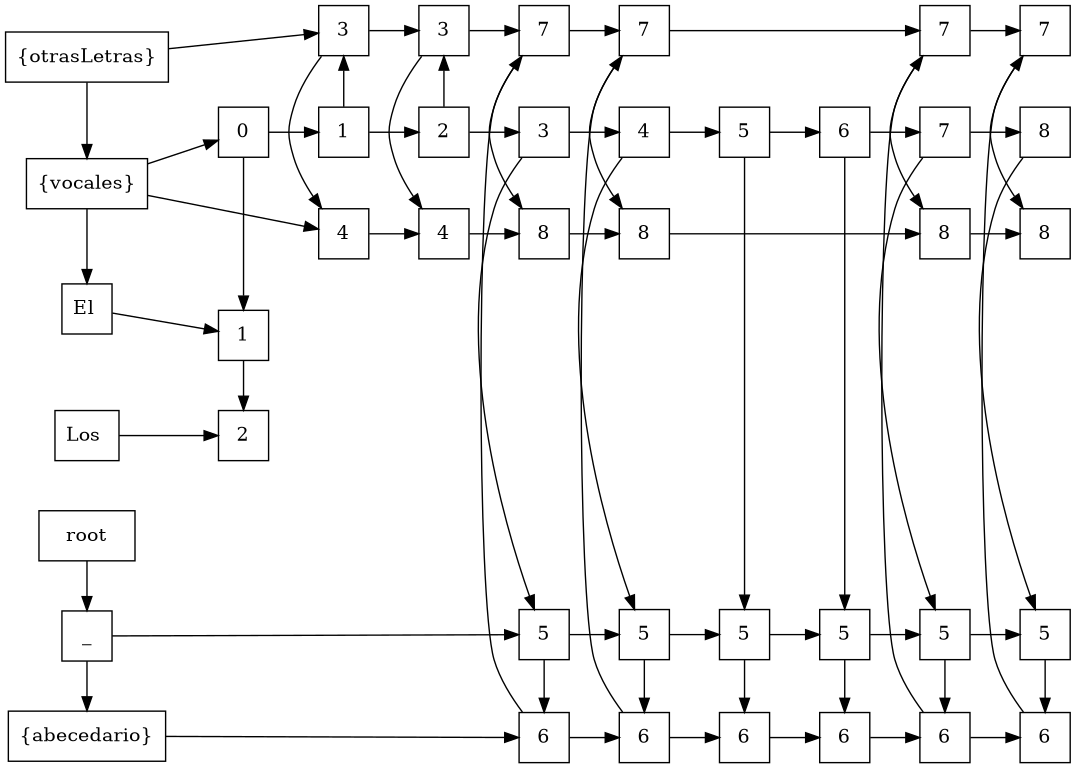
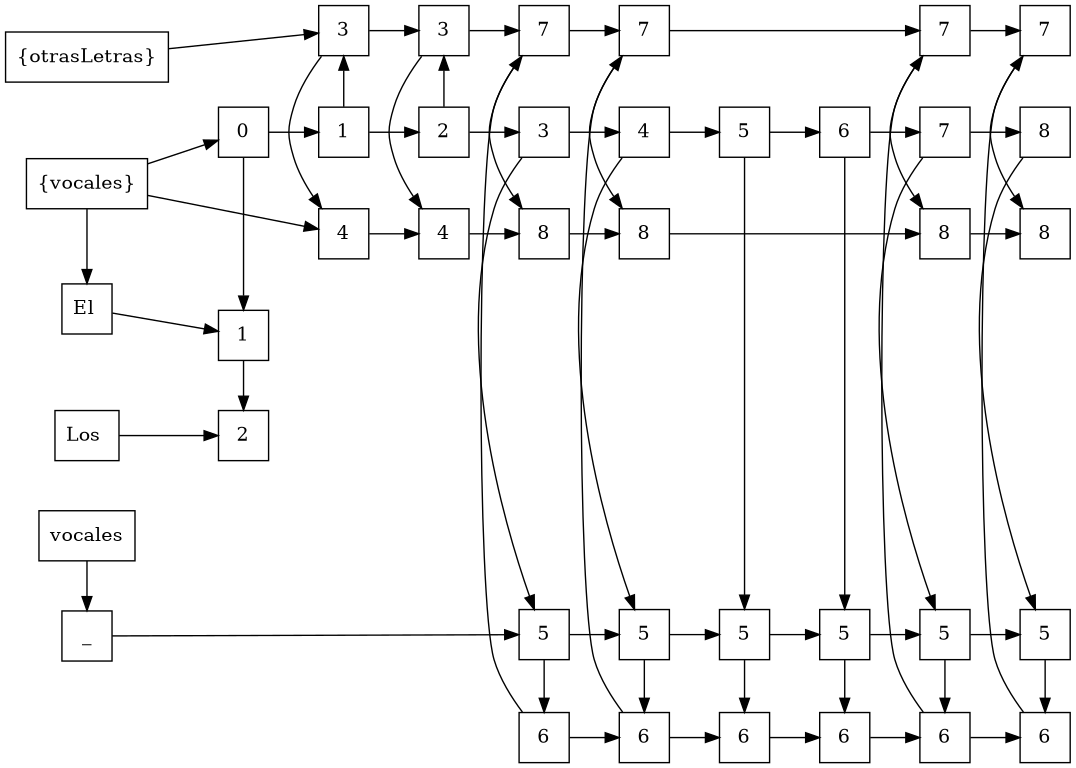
edge "{otrasLetras}" -> "{vocales}": removed
node "root": label "root" -> "vocales"
node "{abecedario}": removed
